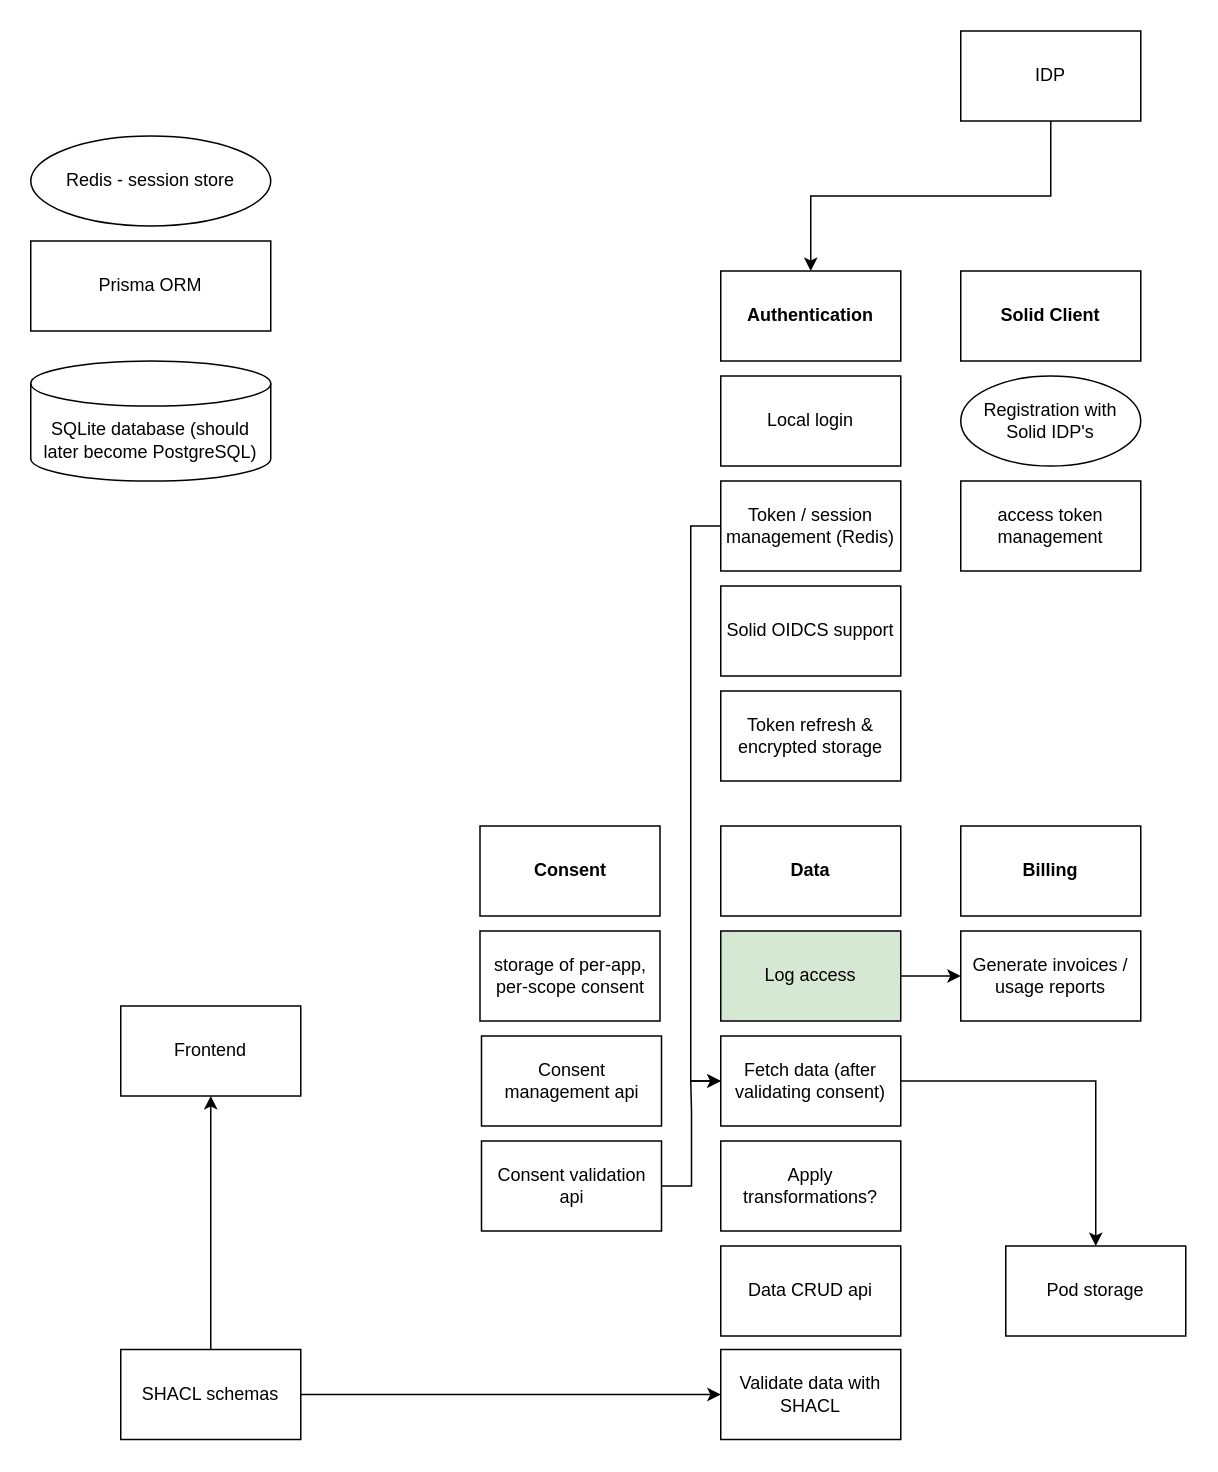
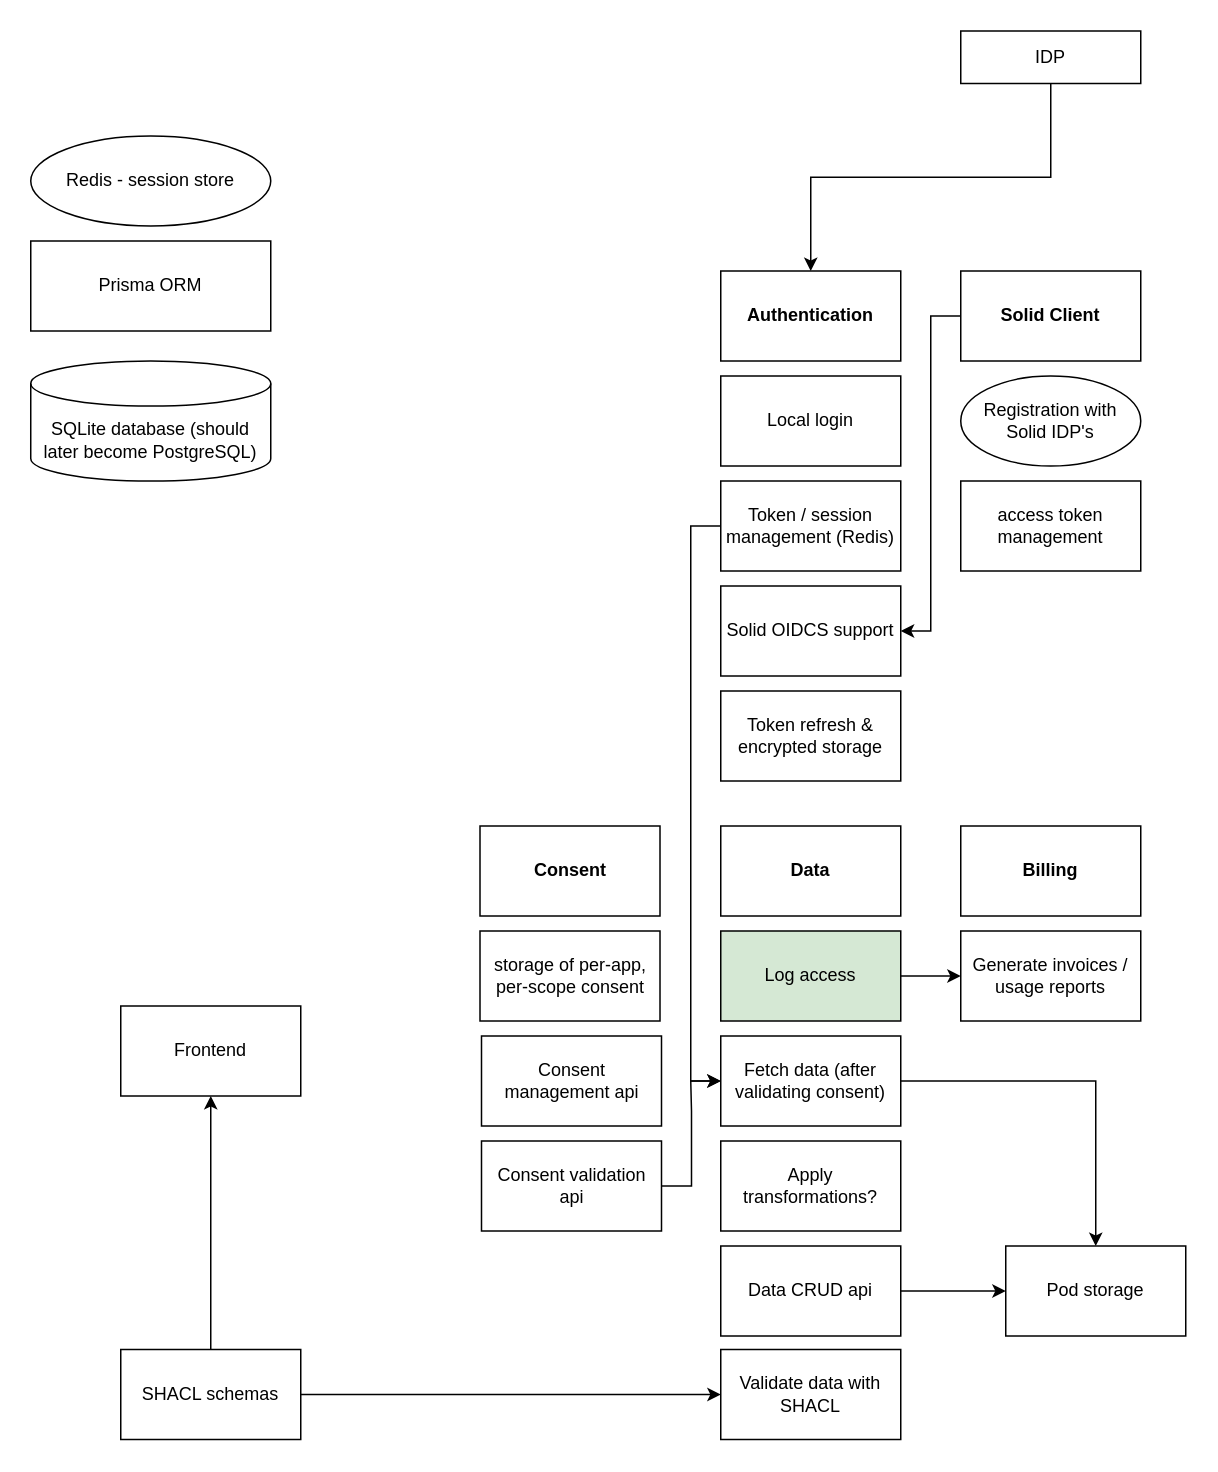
node "IDP": size 180x90 -> 180x53
edge "Solid Client" -> "Solid OIDCS support": added
edge "Data CRUD api" -> "Pod storage": added
